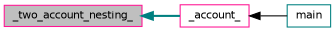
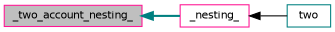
node "_account_": label "_account_" -> "_nesting_"
node "main": label "main" -> "two"
